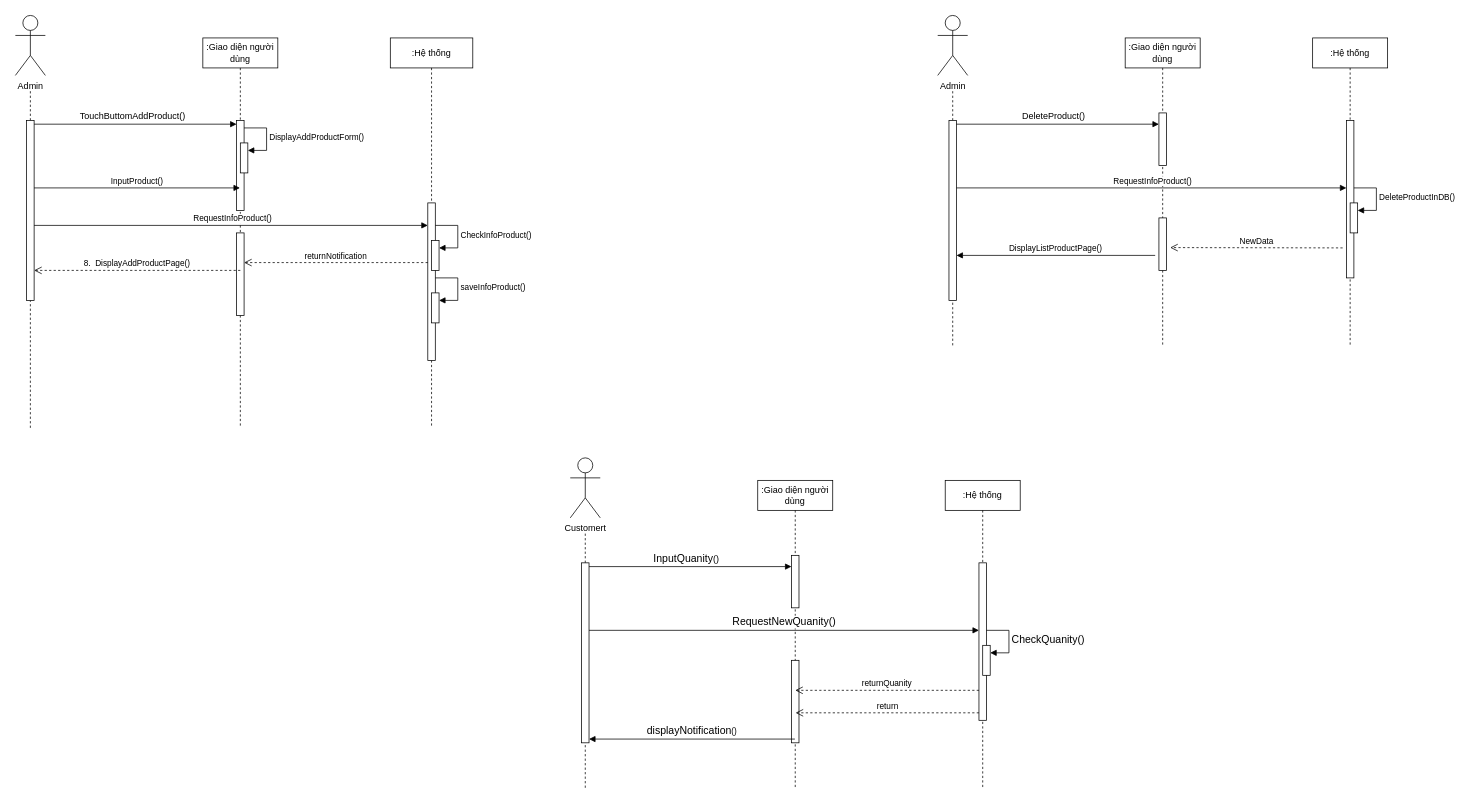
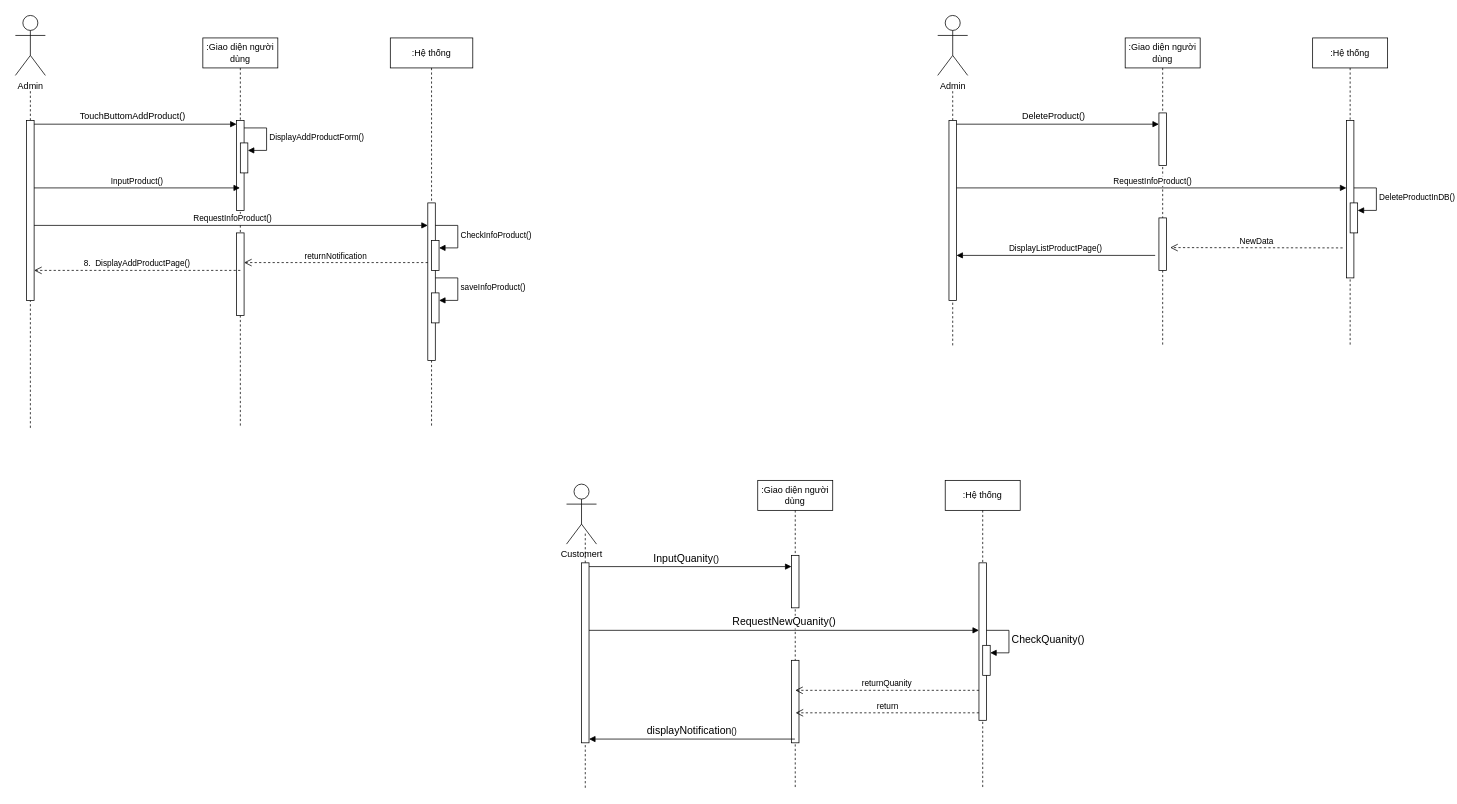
node "Customert": moved (585, 488) -> (582, 514)
